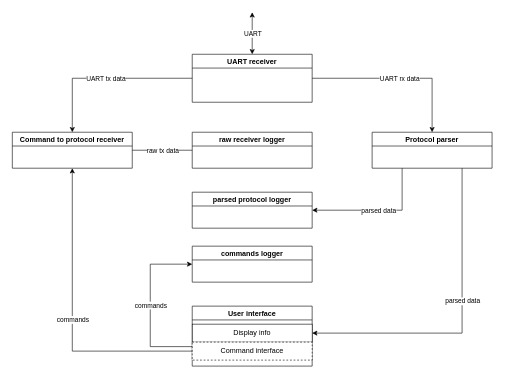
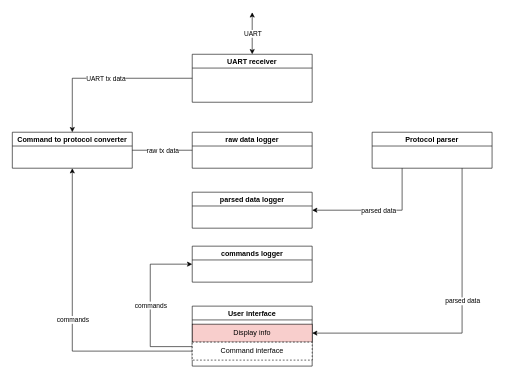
edge "UART receiver" -> "Protocol parser": removed, label "UART rx data"
node "Command to protocol receiver": label "Command to protocol receiver" -> "Command to protocol converter"
node "raw receiver logger": label "raw receiver logger" -> "raw data logger"
node "parsed protocol logger": label "parsed protocol logger" -> "parsed data logger"
node "Display info": fillcolor #ffffff -> #f8cecc
